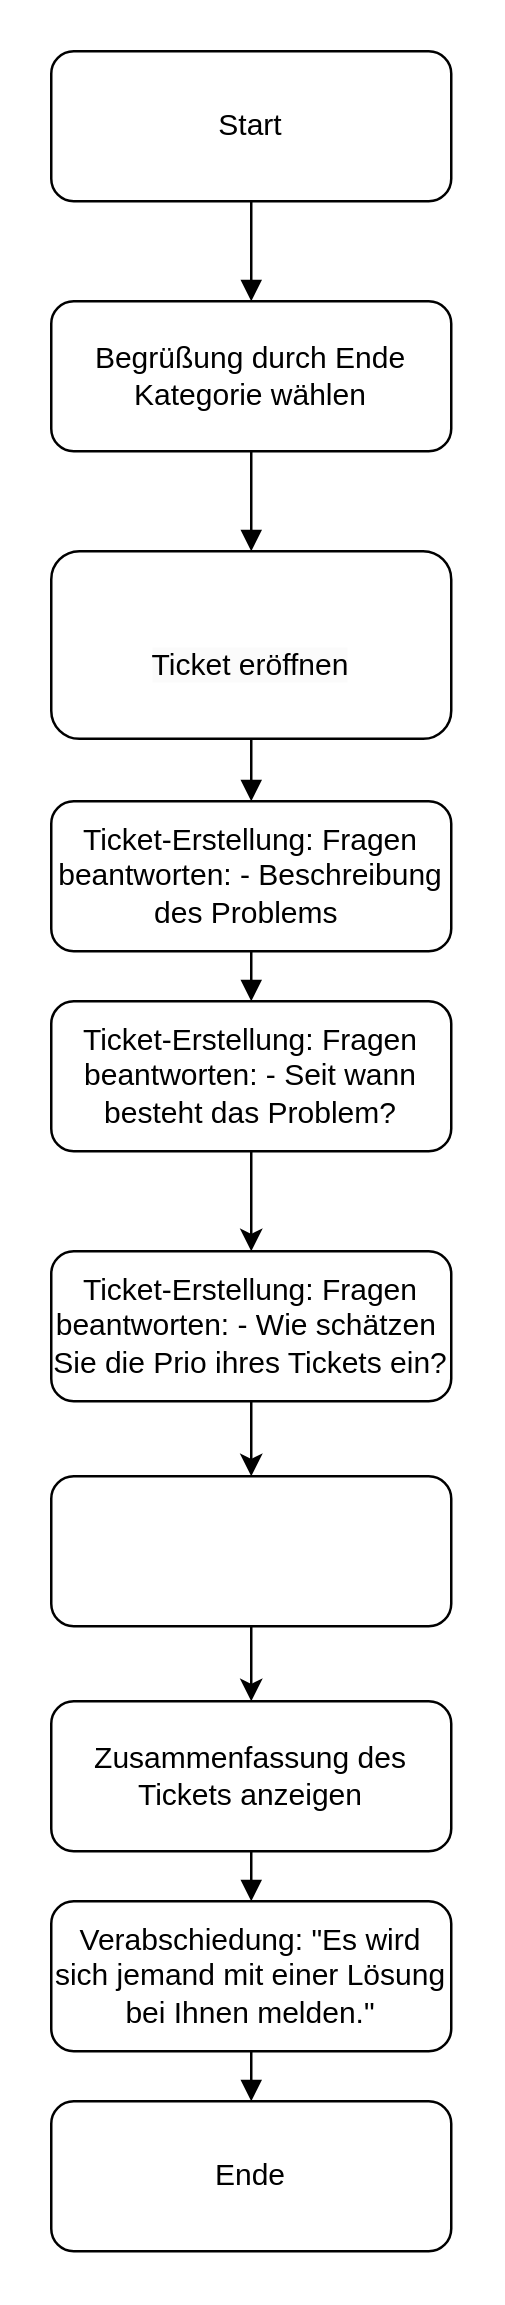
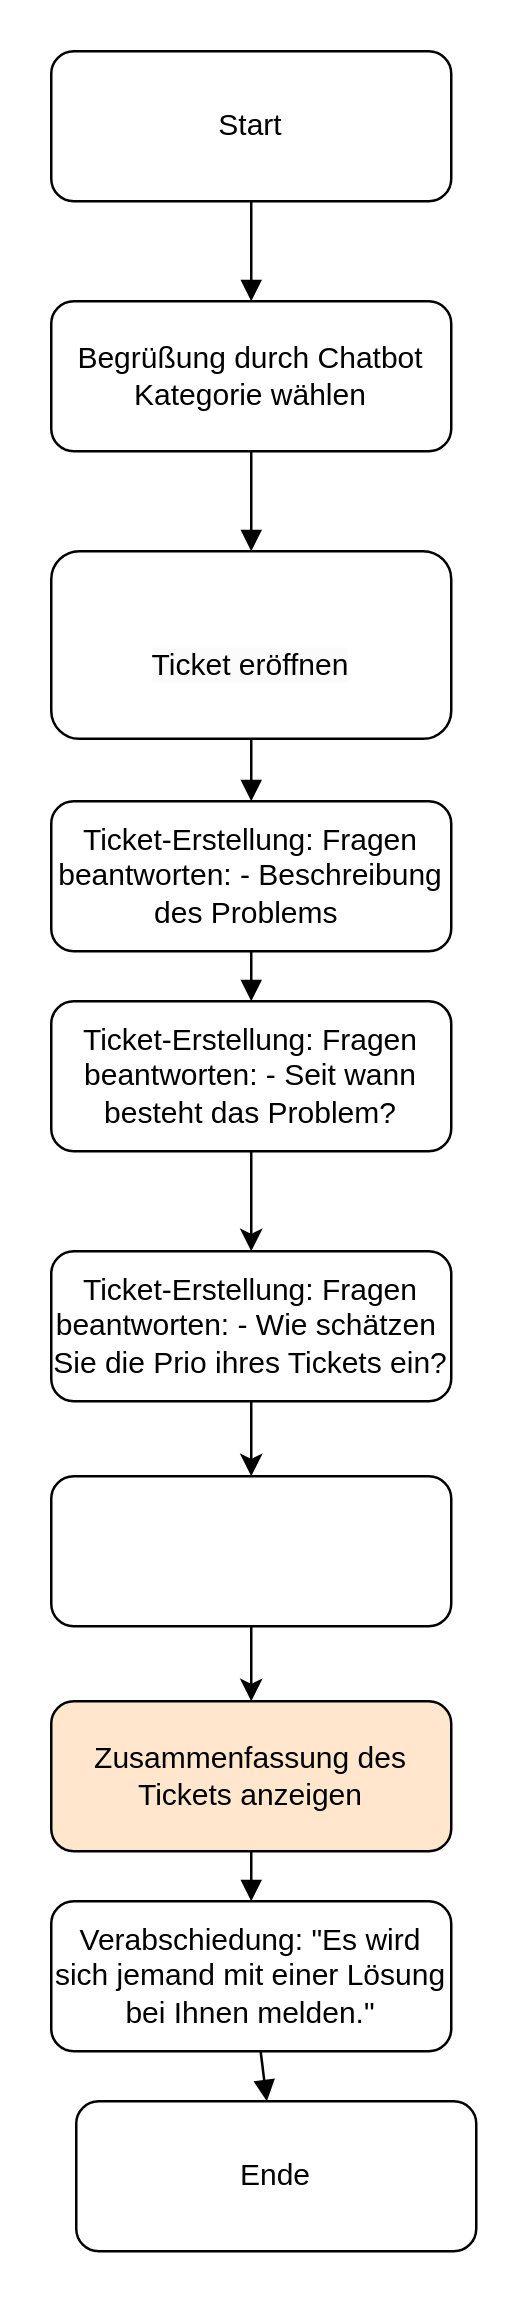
node "Begrüßung durch Ende Kategorie wählen": label "Begrüßung durch Ende Kategorie wählen" -> "Begrüßung durch Chatbot Kategorie wählen"
node "Zusammenfassung des Tickets anzeigen": fillcolor #ffffff -> #ffe6cc
node "Ende": moved (251, 2176) -> (276, 2176)
